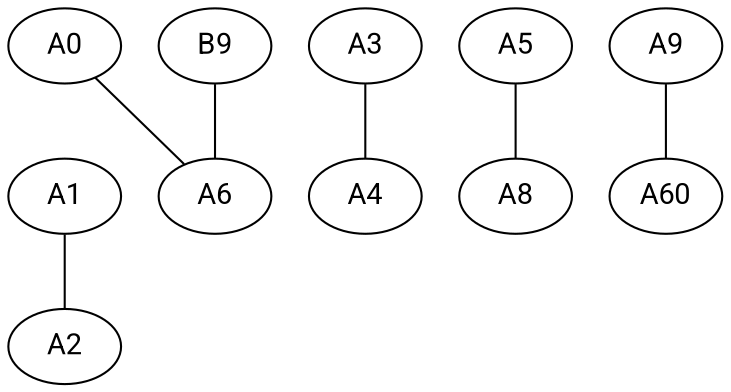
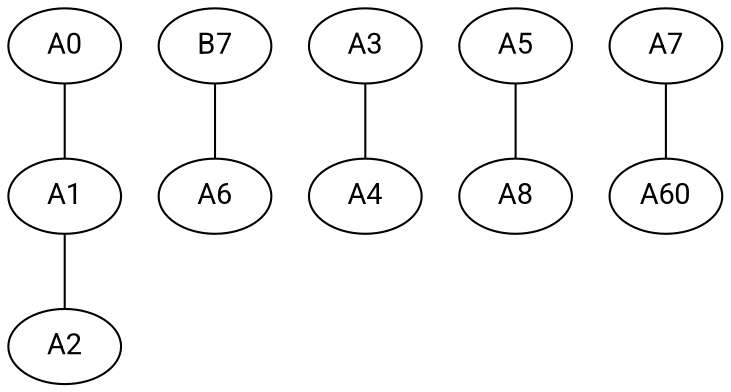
node "B9": label "B9" -> "B7"
node "A9": label "A9" -> "A7"
edge "A0" -- "A6": now "A0" -- "A1"
